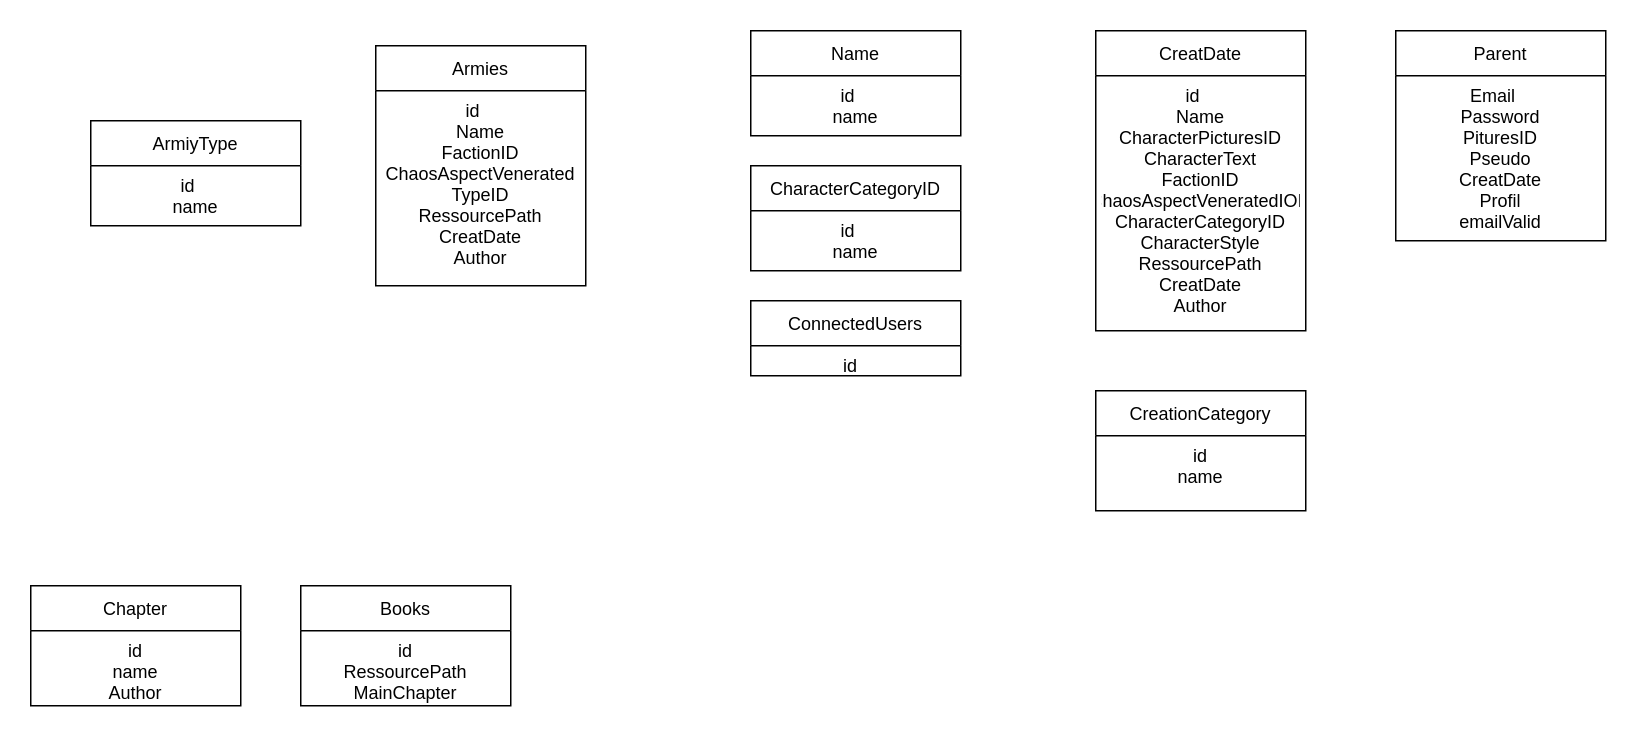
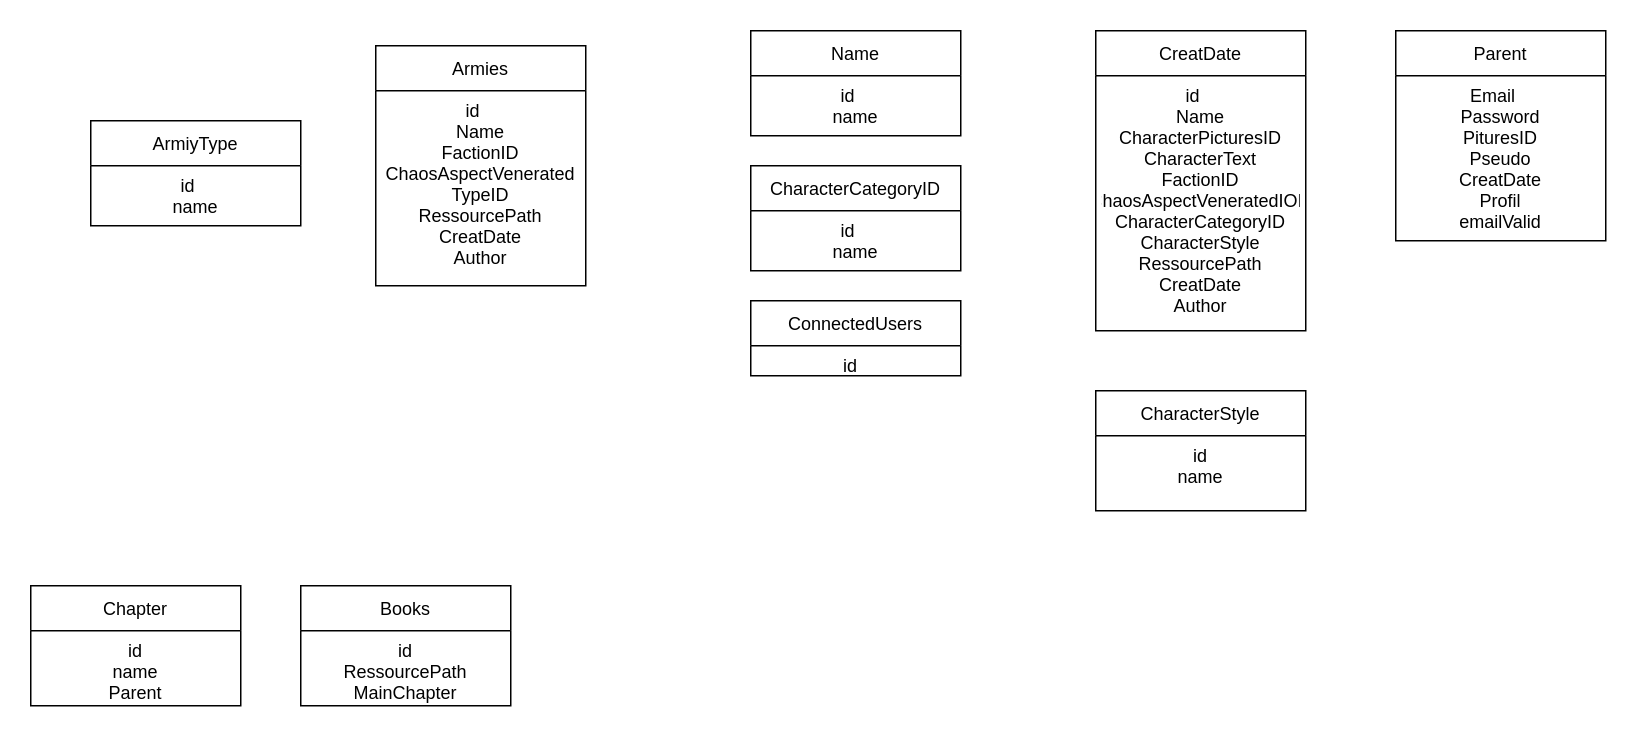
node "CreationCategory": label "CreationCategory" -> "CharacterStyle"
node "id name Author": label "id name Author" -> "id name Parent"
